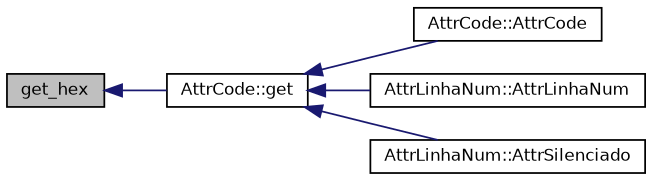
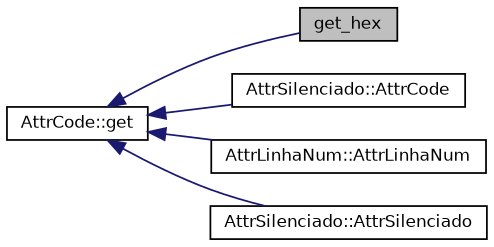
node "AttrCode::AttrCode": label "AttrCode::AttrCode" -> "AttrSilenciado::AttrCode"
edge "AttrCode::get" -> "get_hex": reversed
node "AttrLinhaNum::AttrSilenciado": label "AttrLinhaNum::AttrSilenciado" -> "AttrSilenciado::AttrSilenciado"
